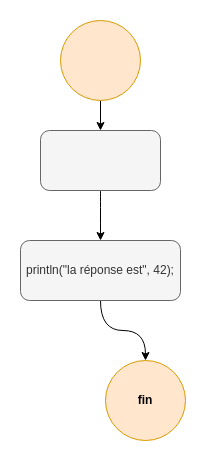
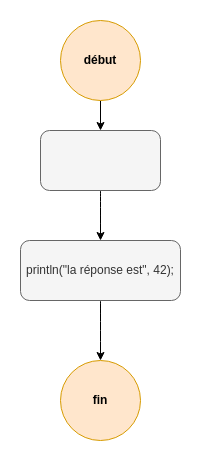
node "début": added
node "fin": moved (146, 401) -> (101, 401)
